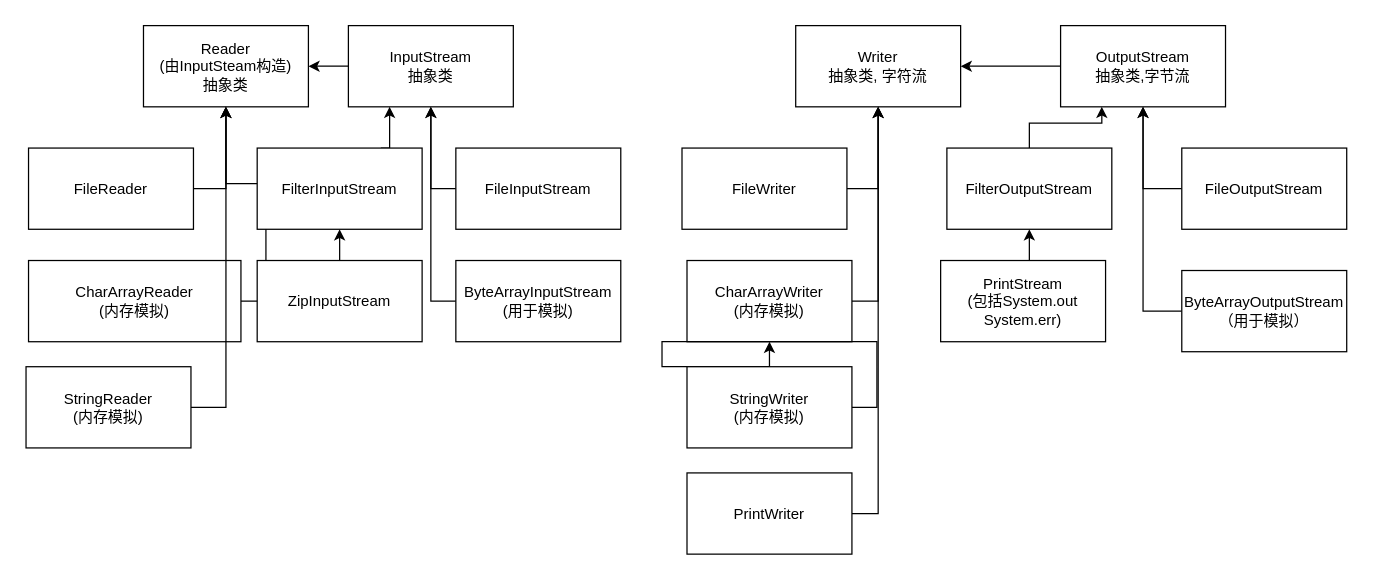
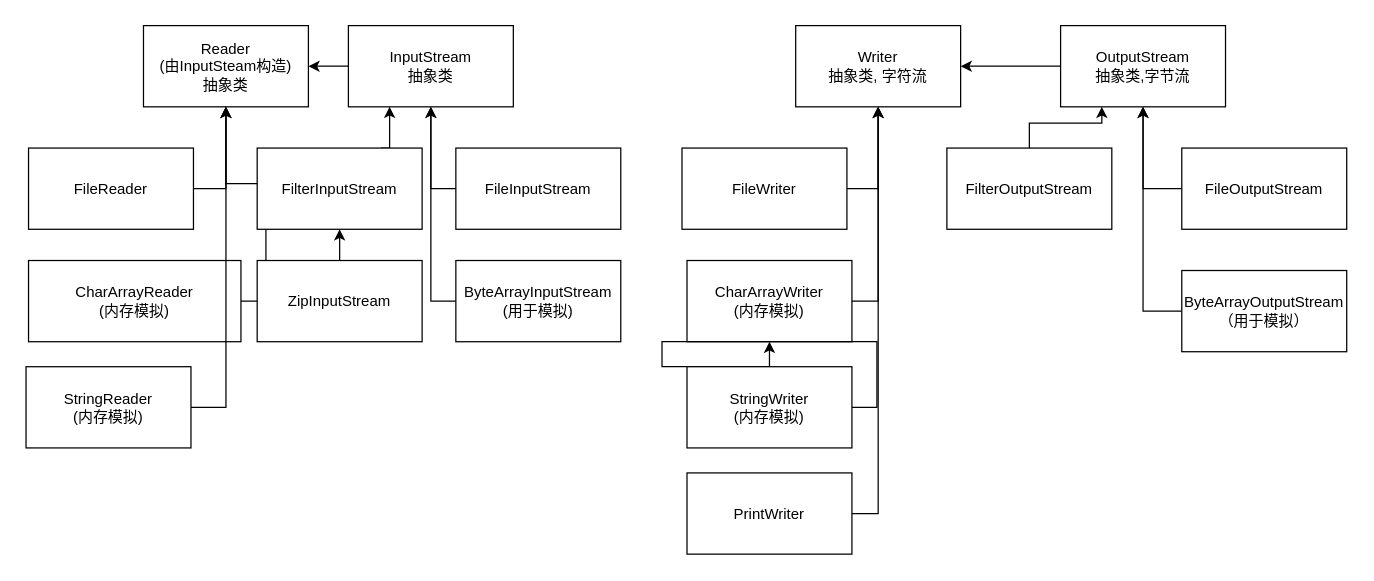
edge "PrintStream (包括System.out System.err)" -> "FilterOutputStream": removed
node "PrintStream (包括System.out System.err)": removed
